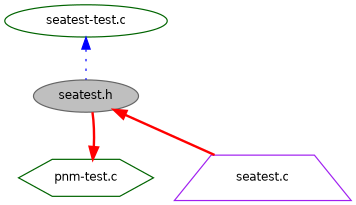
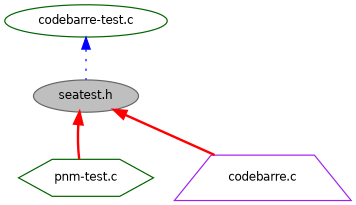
node "seatest-test.c": label "seatest-test.c" -> "codebarre-test.c"
edge "seatest.h" -> "pnm-test.c": reversed
node "seatest.c": label "seatest.c" -> "codebarre.c"
